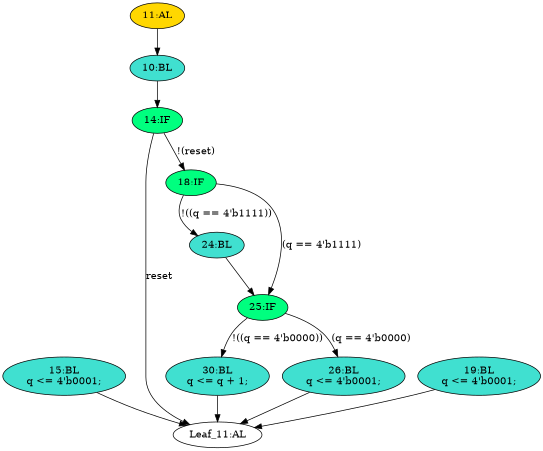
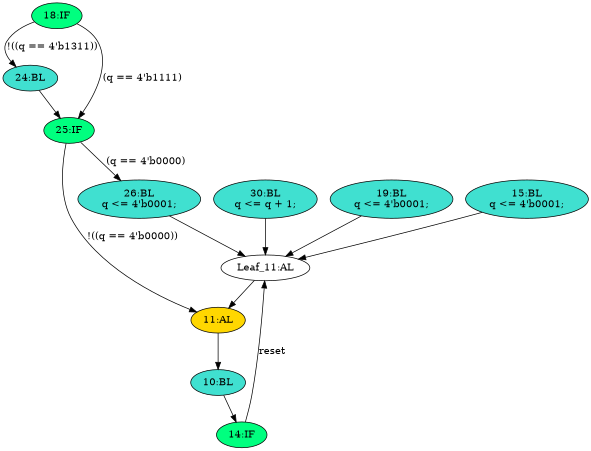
edge "14:IF" -> "18:IF": removed, label "!(reset)"
edge "18:IF" -> "24:BL": label "!((q == 4'b1111))" -> "!((q == 4'b1311))"
edge "Leaf_11:AL" -> "11:AL": added
edge "25:IF" -> "30:BL q <= q + 1;": now "25:IF" -> "11:AL"
